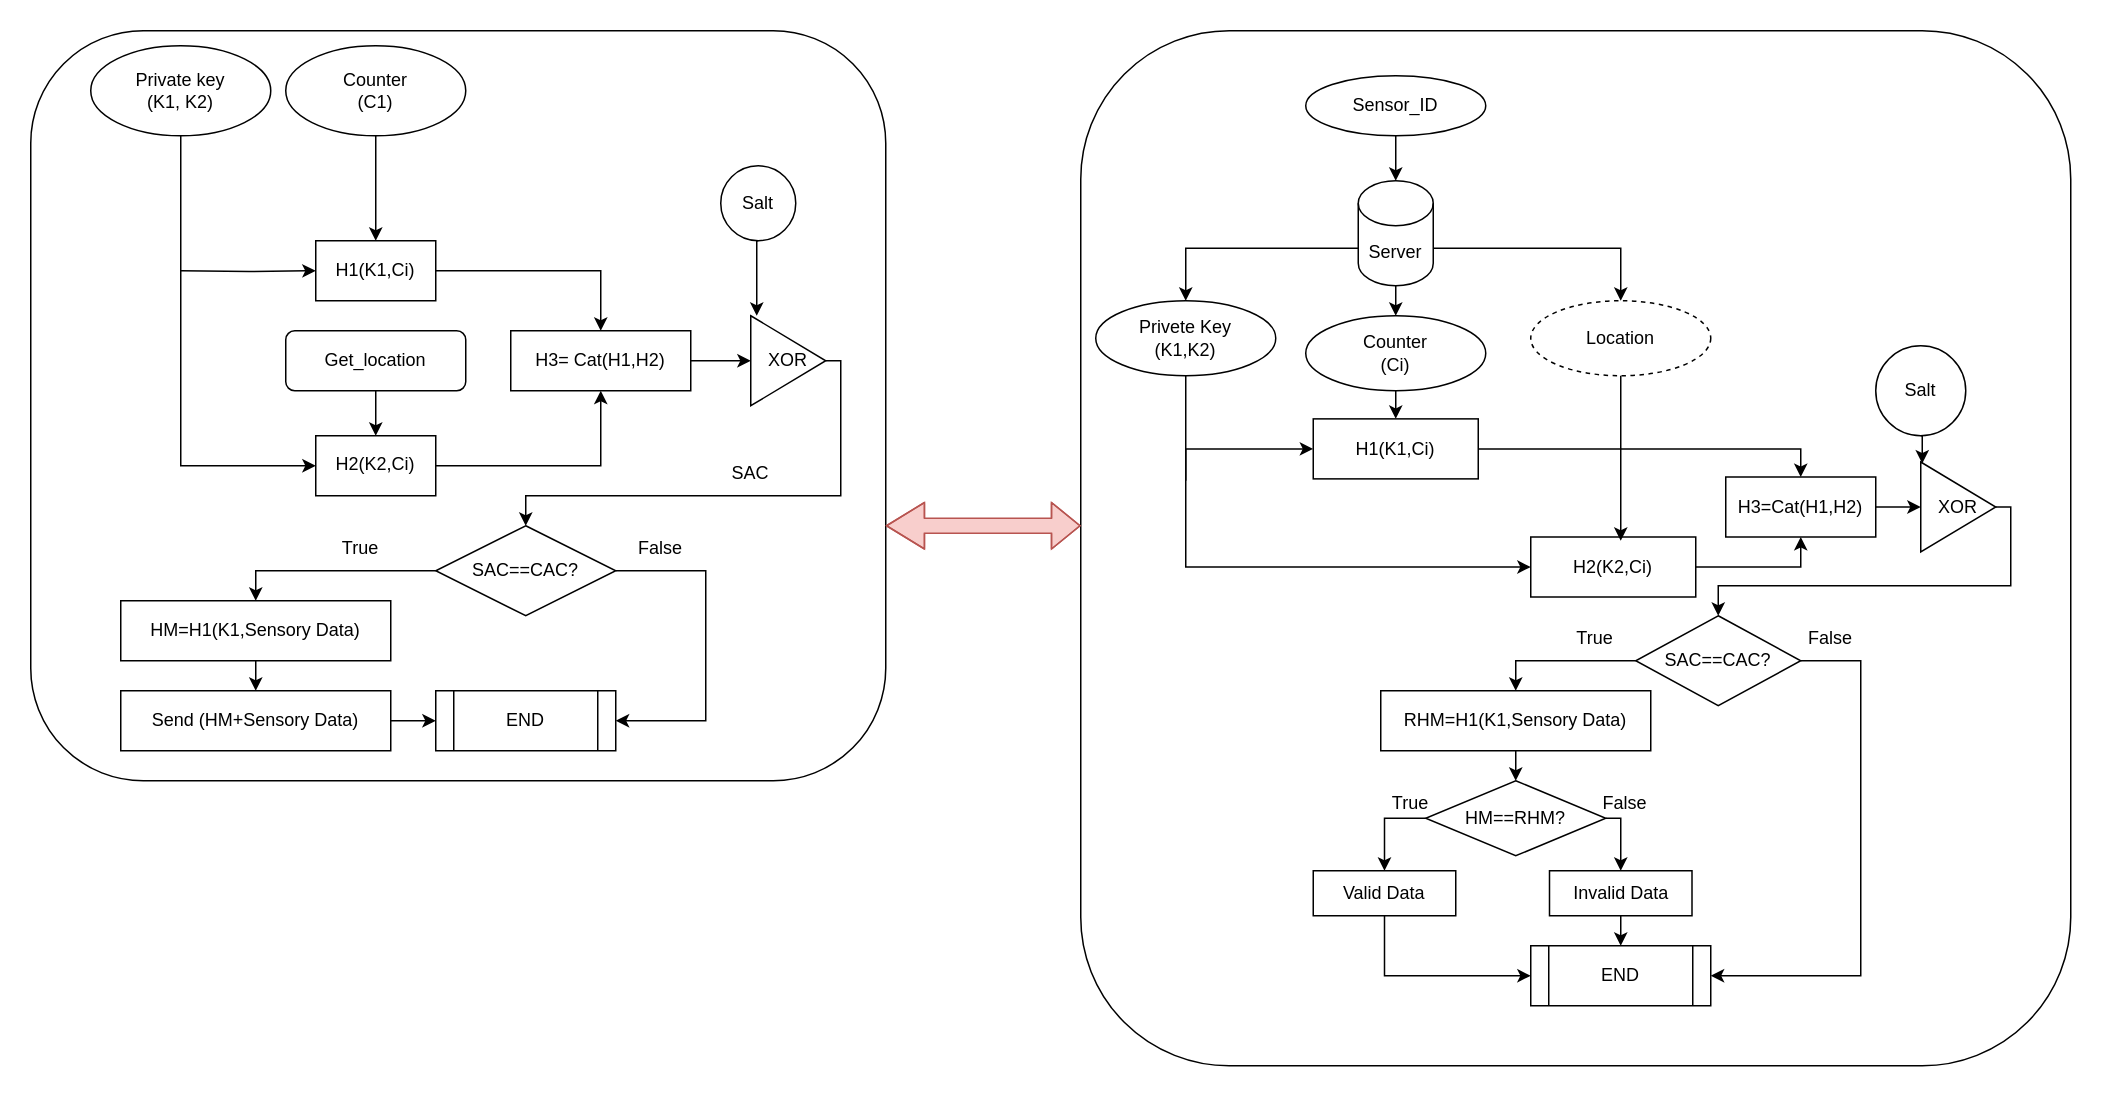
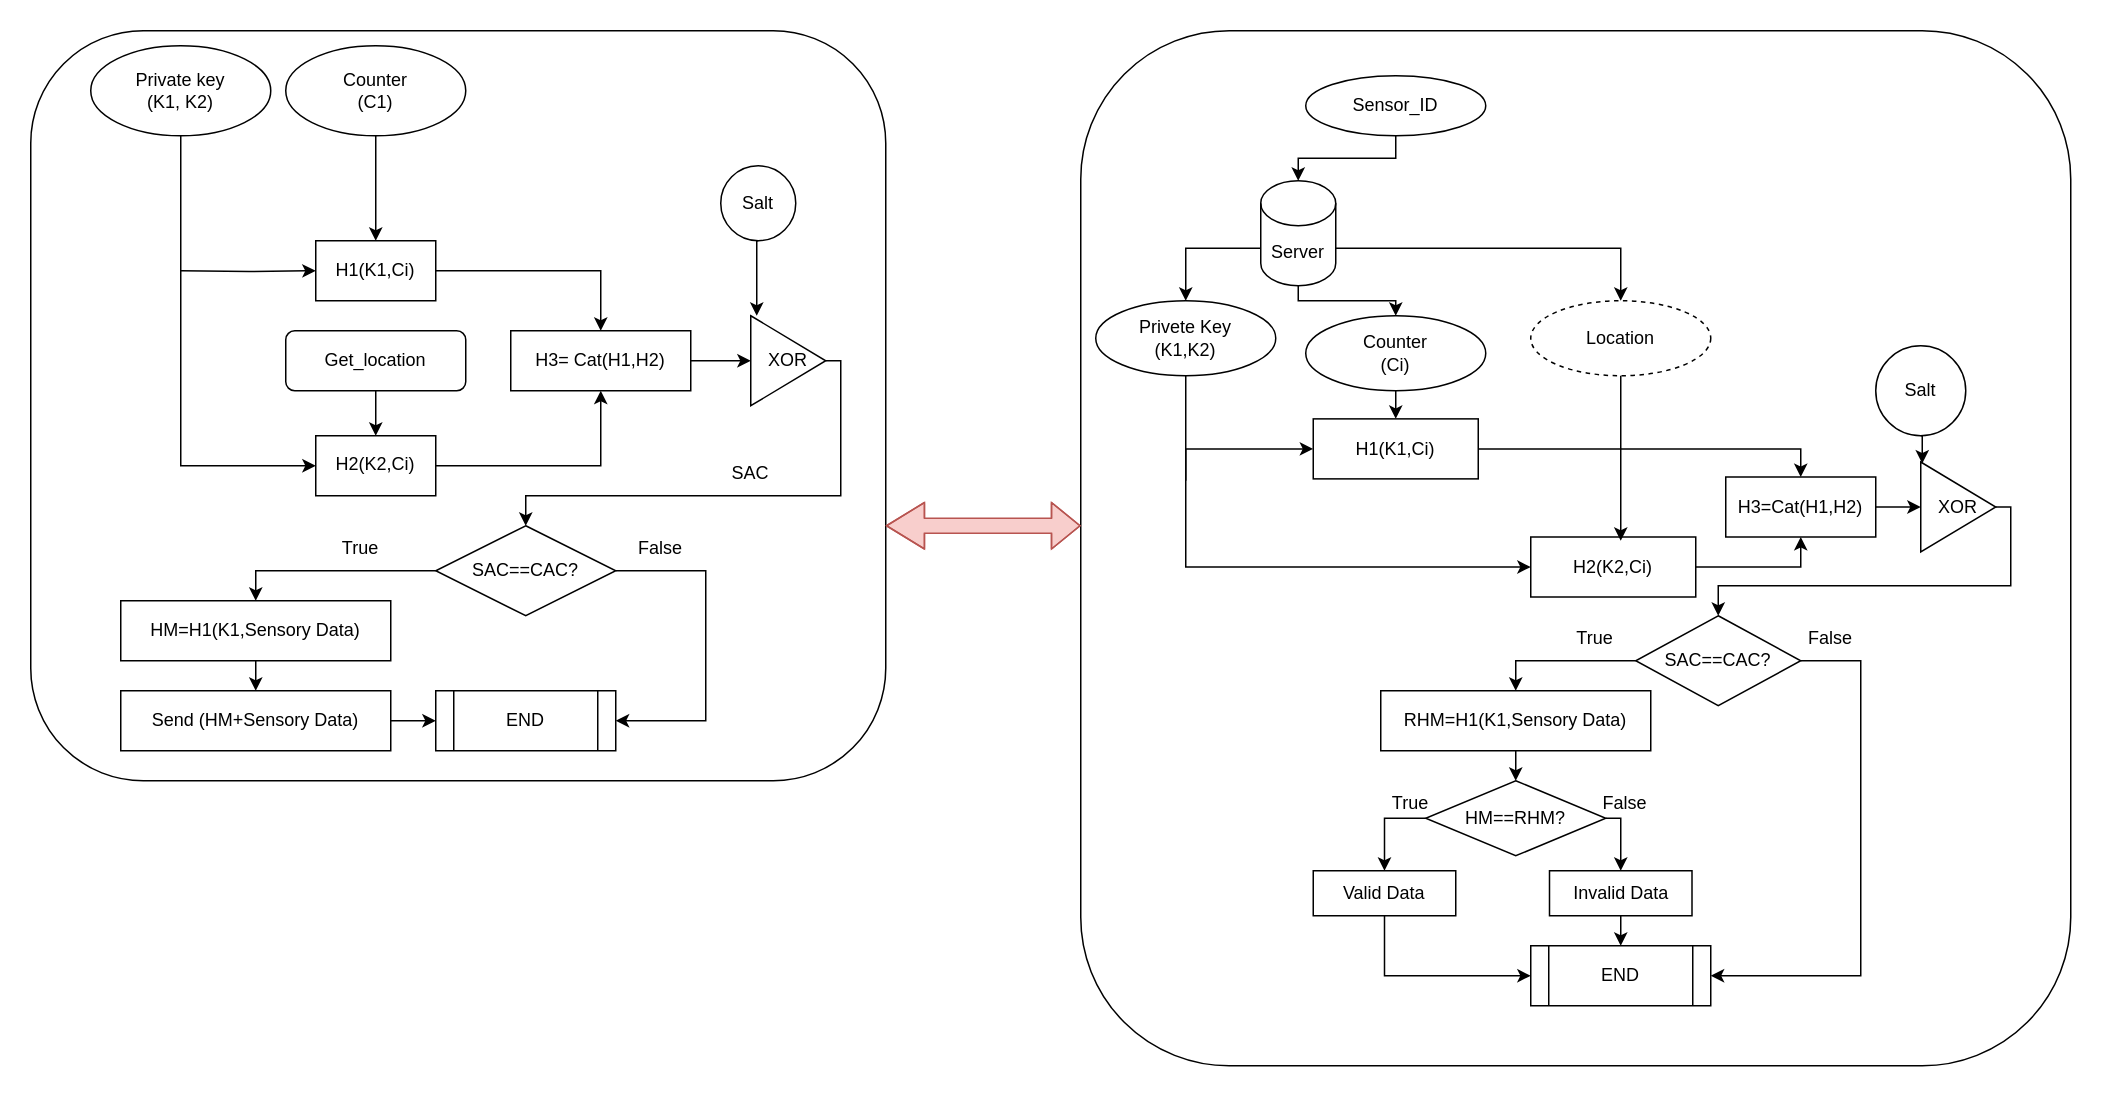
node "Server": moved (1396, 233) -> (1298, 233)
